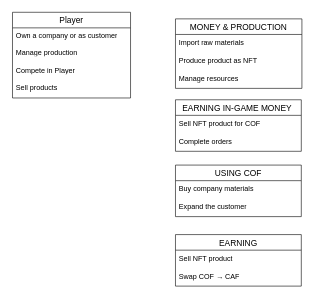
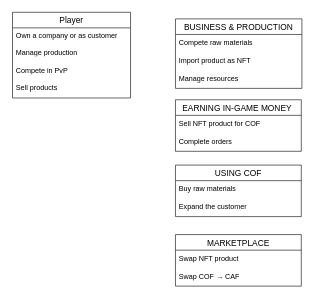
node "MONEY & PRODUCTION": label "MONEY & PRODUCTION" -> "BUSINESS & PRODUCTION"
node "Import raw materials": label "Import raw materials" -> "Compete raw materials"
node "Produce product as NFT": label "Produce product as NFT" -> "Import product as NFT"
node "Compete in Player": label "Compete in Player" -> "Compete in PvP"
node "Buy company materials": label "Buy company materials" -> "Buy raw materials"
node "EARNING": label "EARNING" -> "MARKETPLACE"
node "Sell NFT product": label "Sell NFT product" -> "Swap NFT product"
